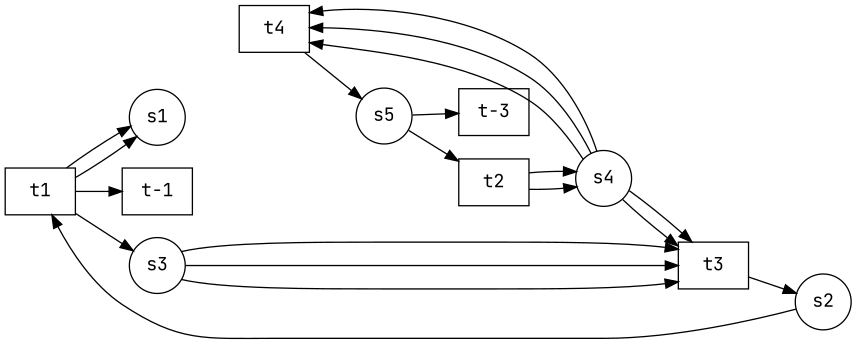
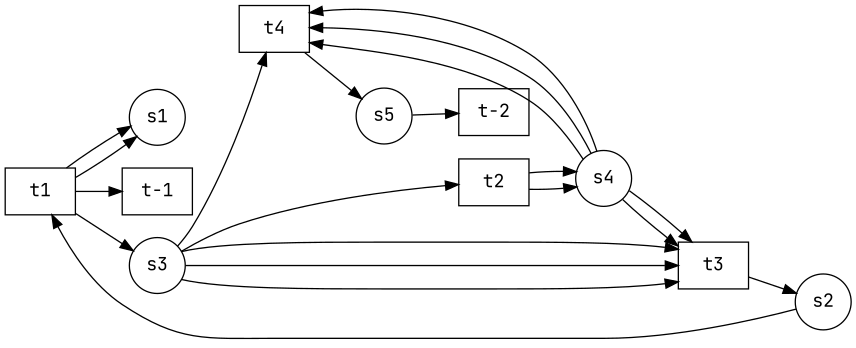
node "t-3": label "t-3" -> "t-2"
edge "s5" -> "t2": now "s3" -> "t2"
edge "s3" -> "t4": added
